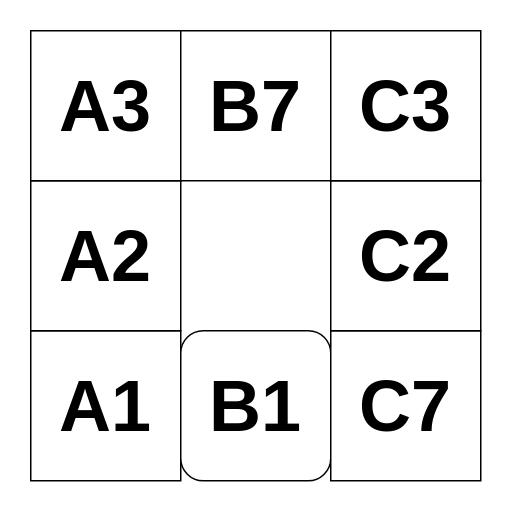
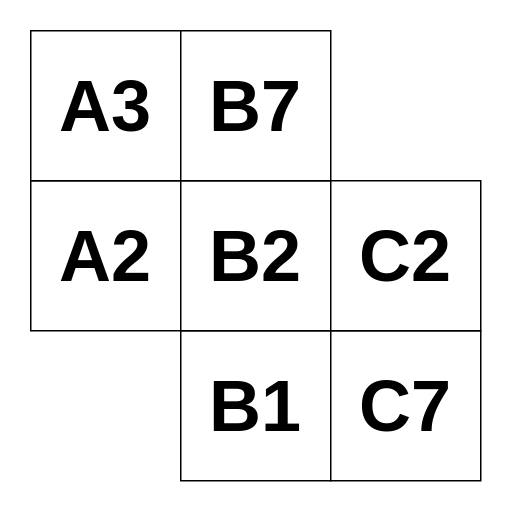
node "C3": removed
node "B2": added
node "A1": removed
node "B1": shape rounded rectangle -> rectangle
